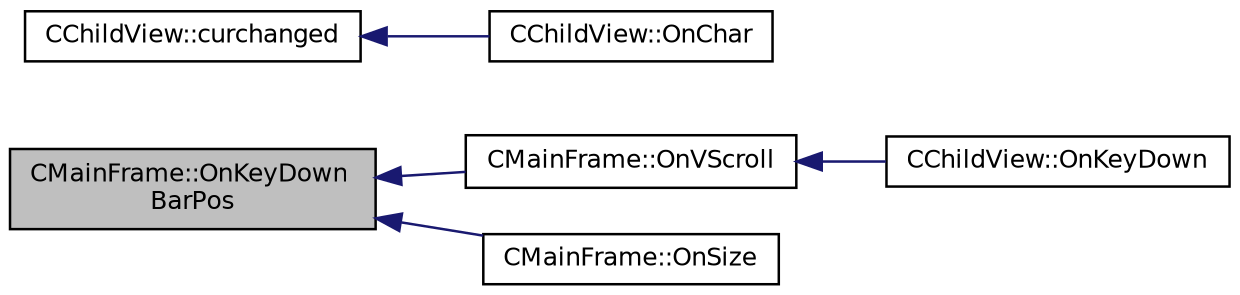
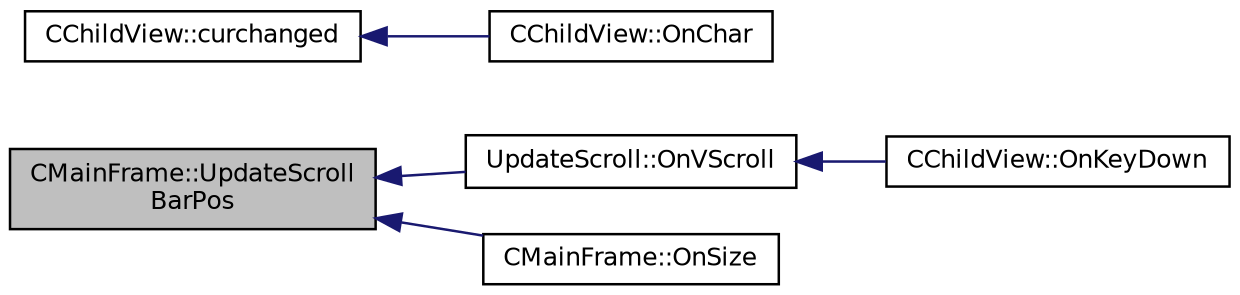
node "CMainFrame::OnVScroll": label "CMainFrame::OnVScroll" -> "UpdateScroll::OnVScroll"
node "CMainFrame::OnKeyDown BarPos": label "CMainFrame::OnKeyDown BarPos" -> "CMainFrame::UpdateScroll BarPos"
